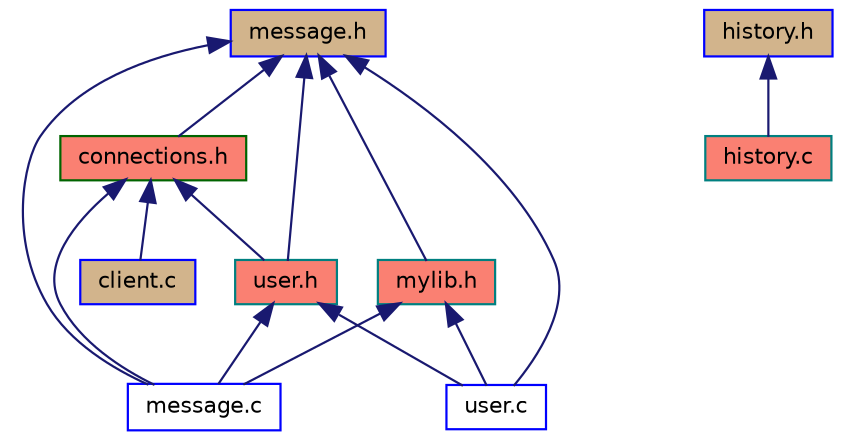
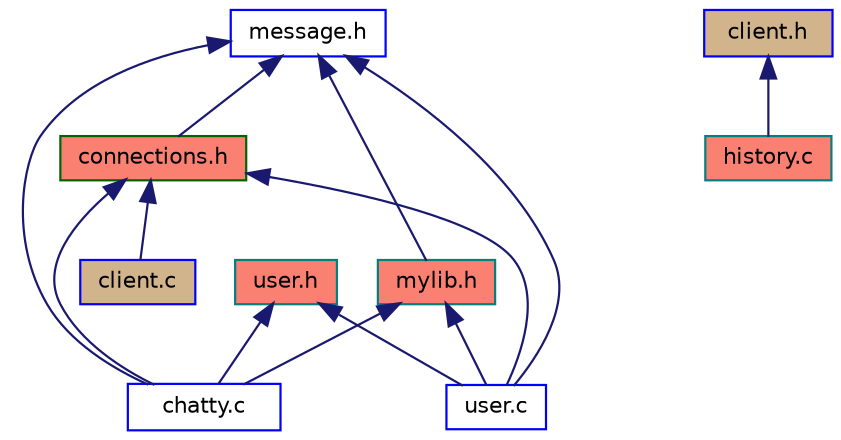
node "message.h": fillcolor tan -> white
node "history.h": label "history.h" -> "client.h"
edge "user.h" -> "message.h": removed
edge "user.h" -> "connections.h": now "user.c" -> "connections.h"
node "message.c": label "message.c" -> "chatty.c"
